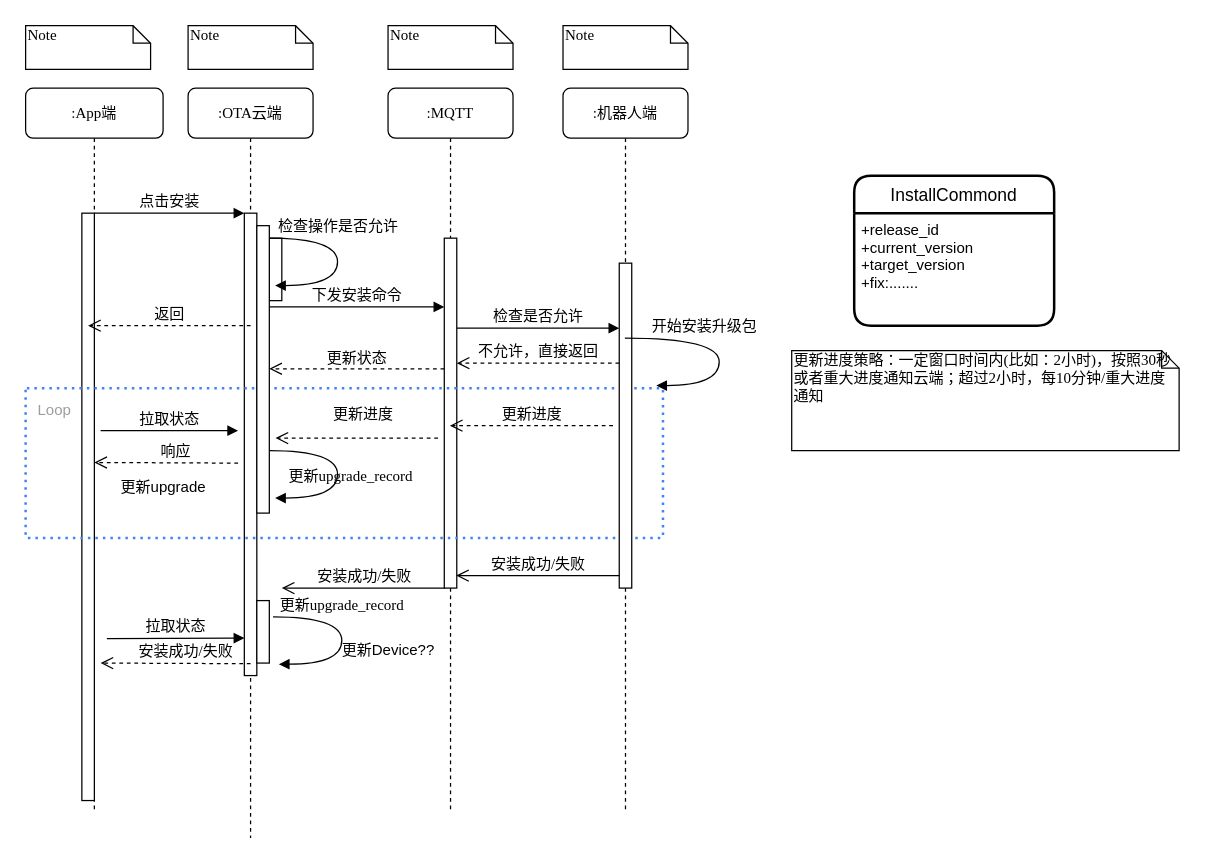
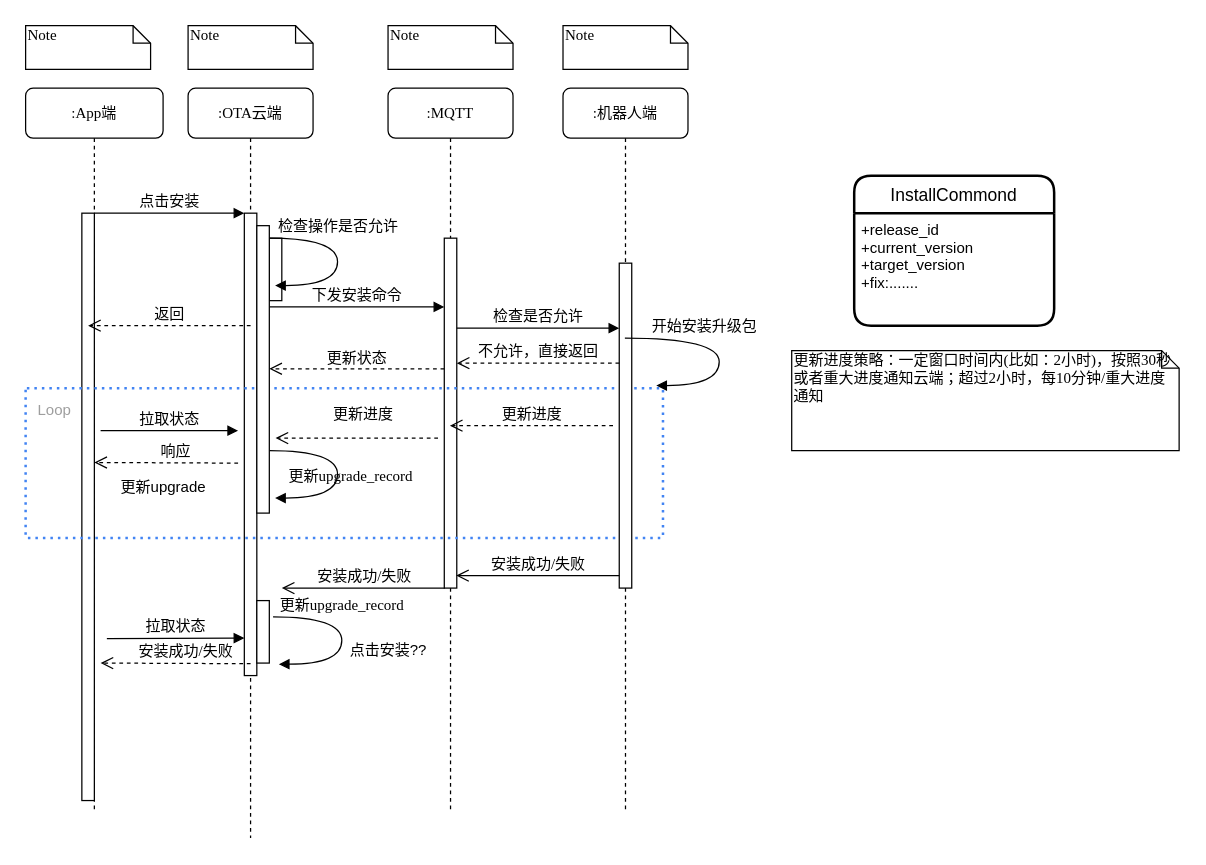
node "更新Device??": label "更新Device??" -> "点击安装??"
